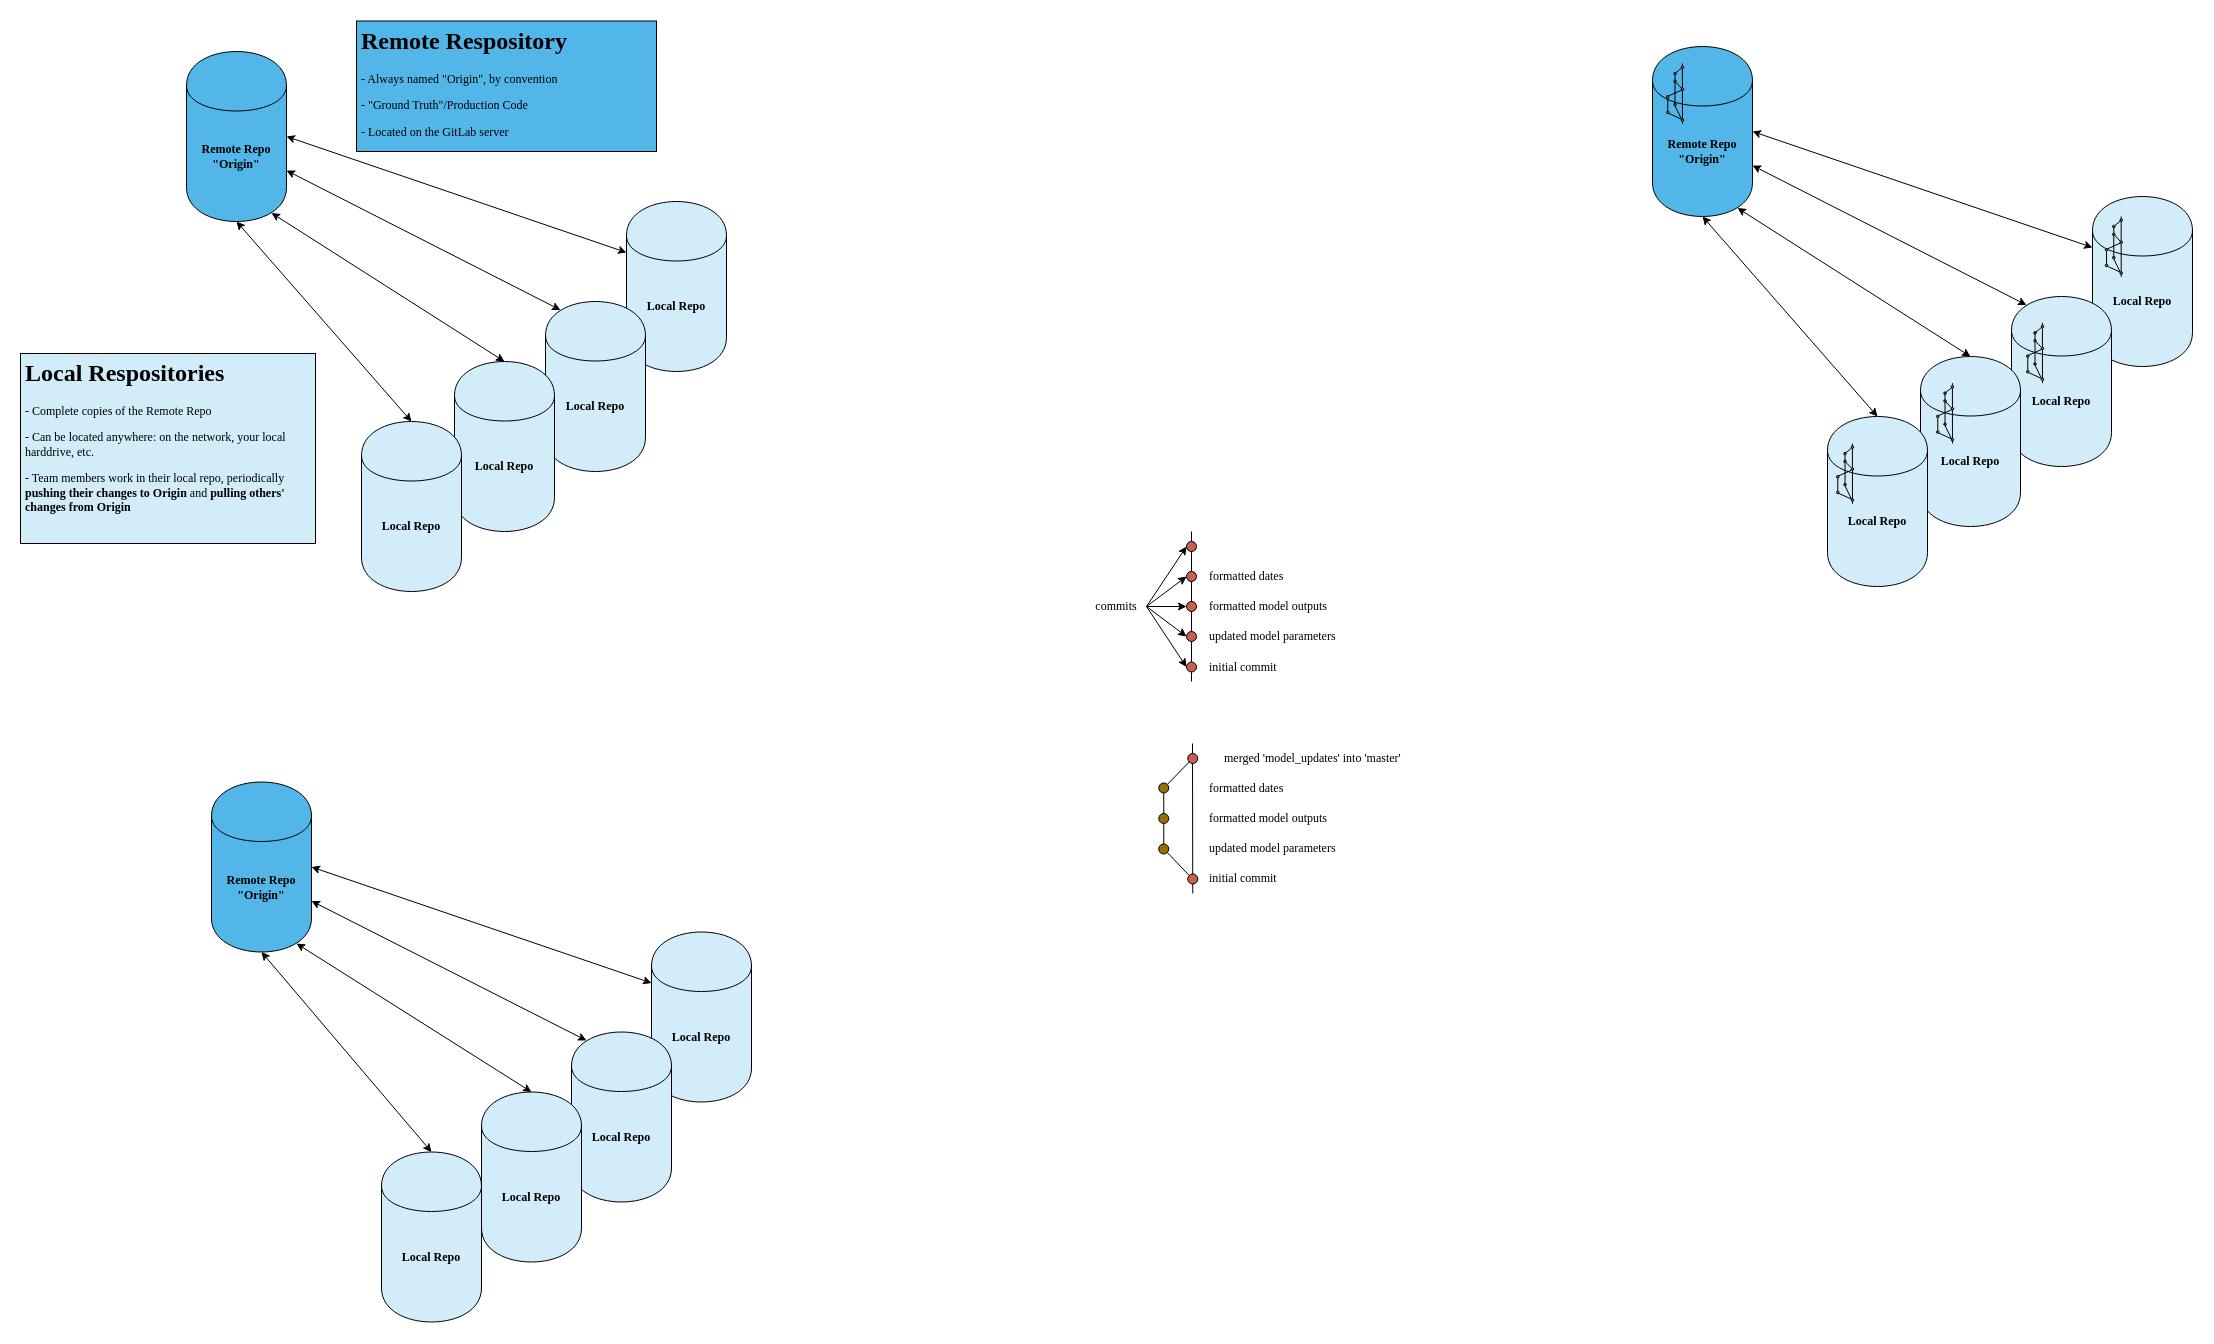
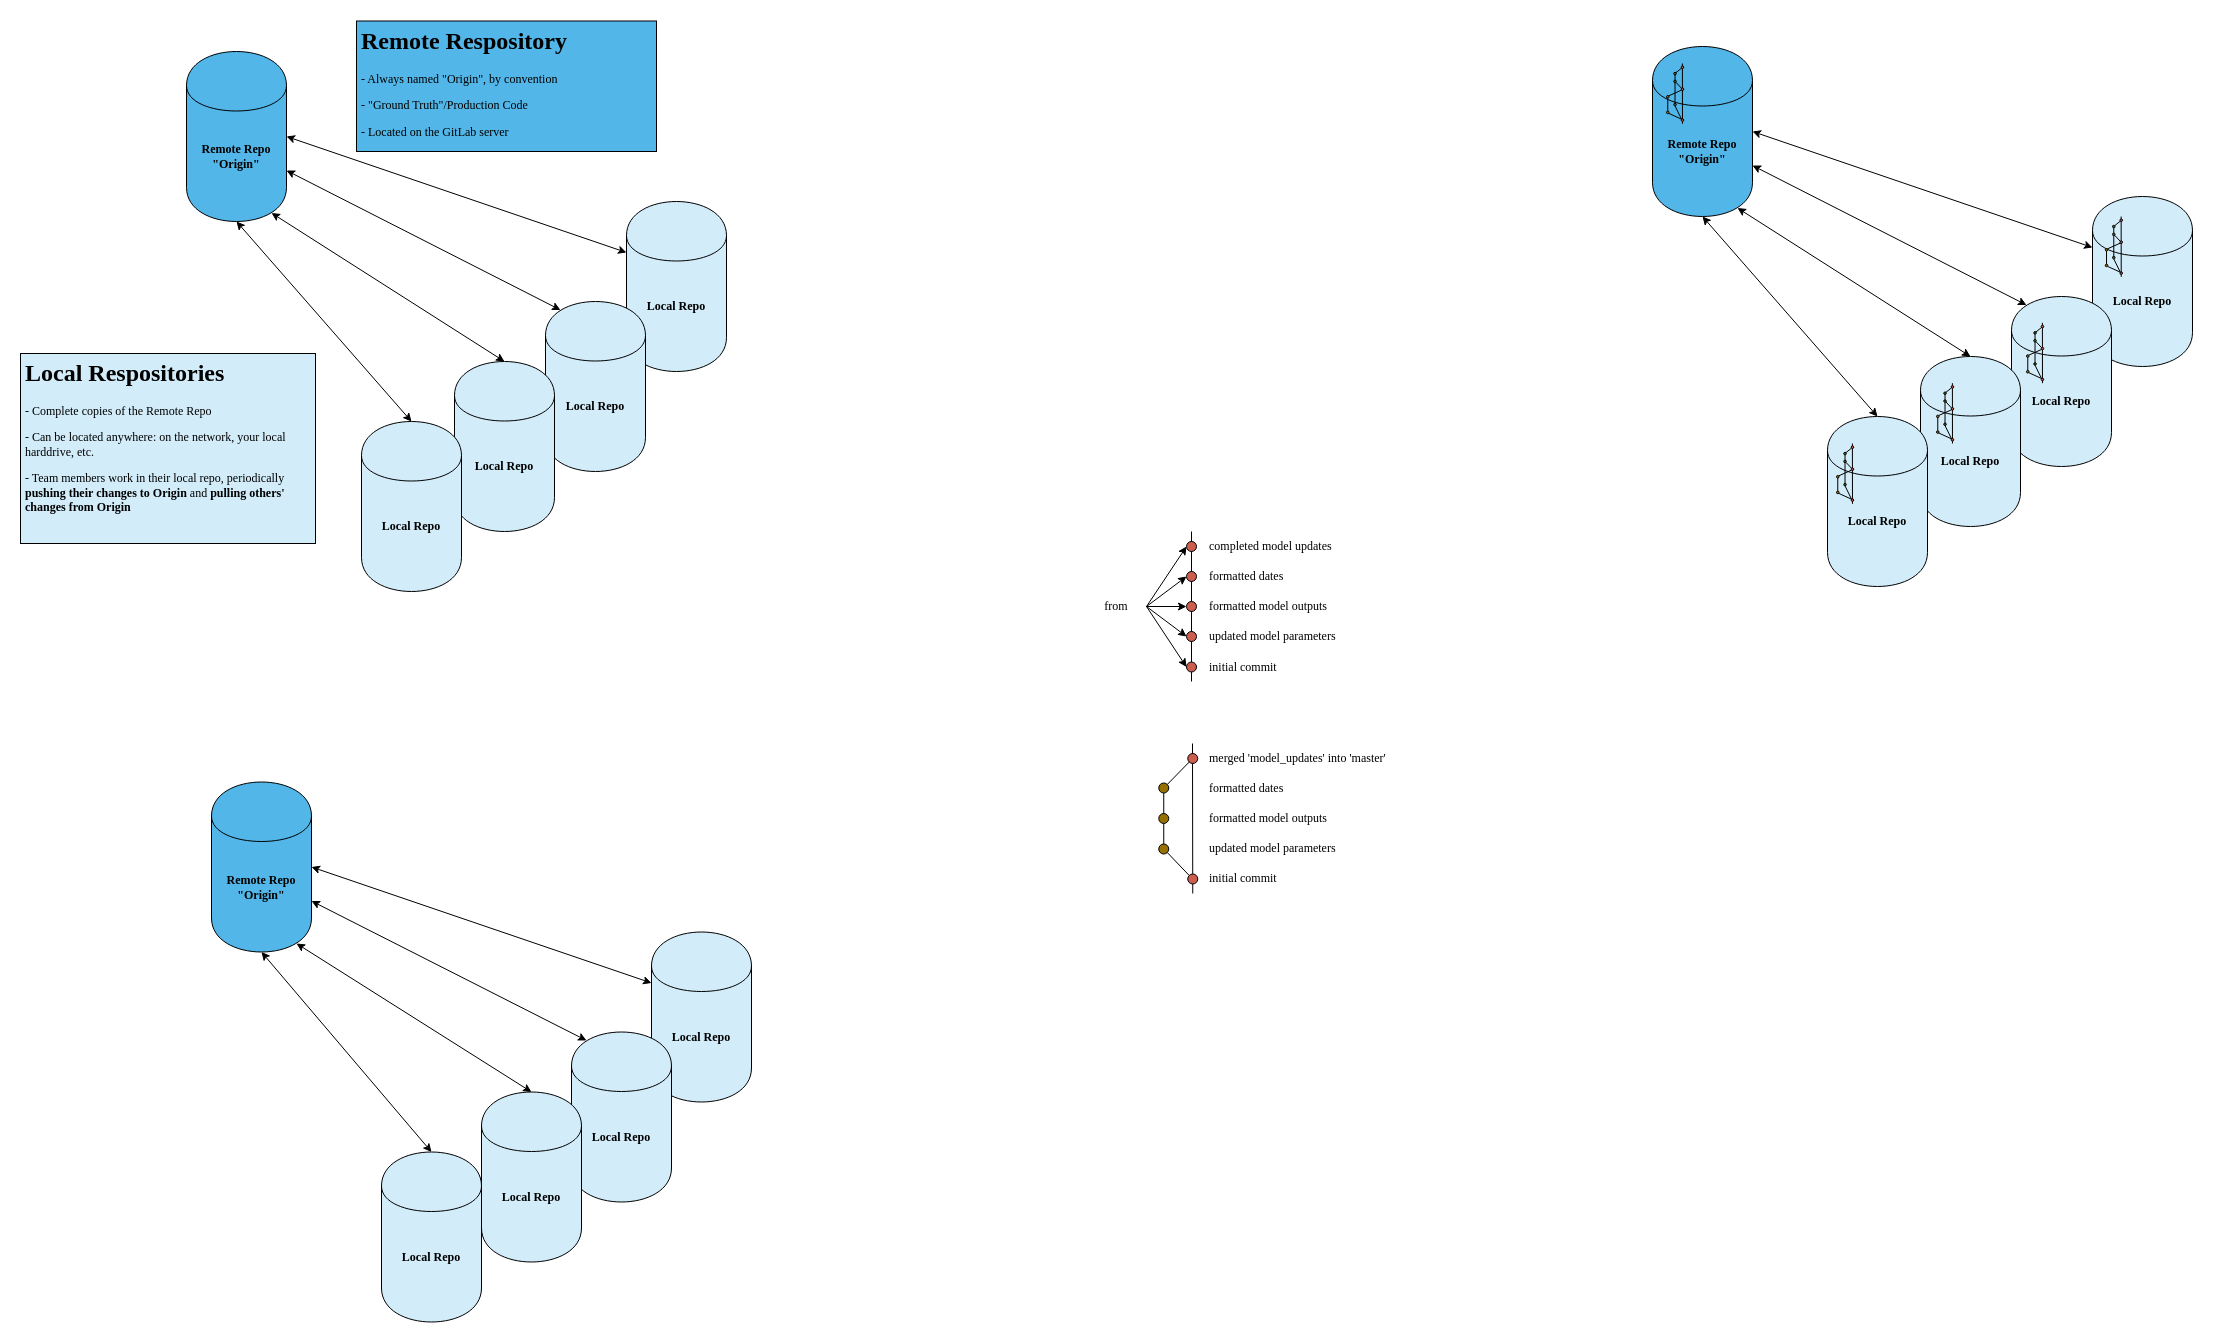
node "completed model updates": added
node "commits": label "commits" -> "from"
node "merged 'model_updates' into 'master'": moved (1357, 758) -> (1342, 758)
